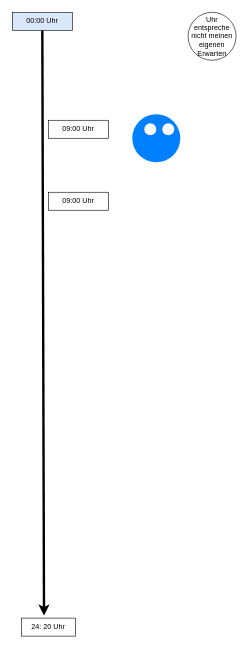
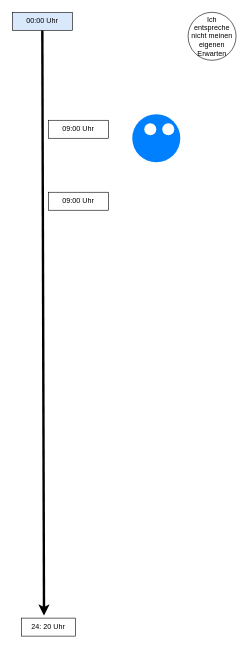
node "Uhr entspreche nicht meinen eigenen Erwarten": label "Uhr entspreche nicht meinen eigenen Erwarten" -> "Ich entspreche nicht meinen eigenen Erwarten"
